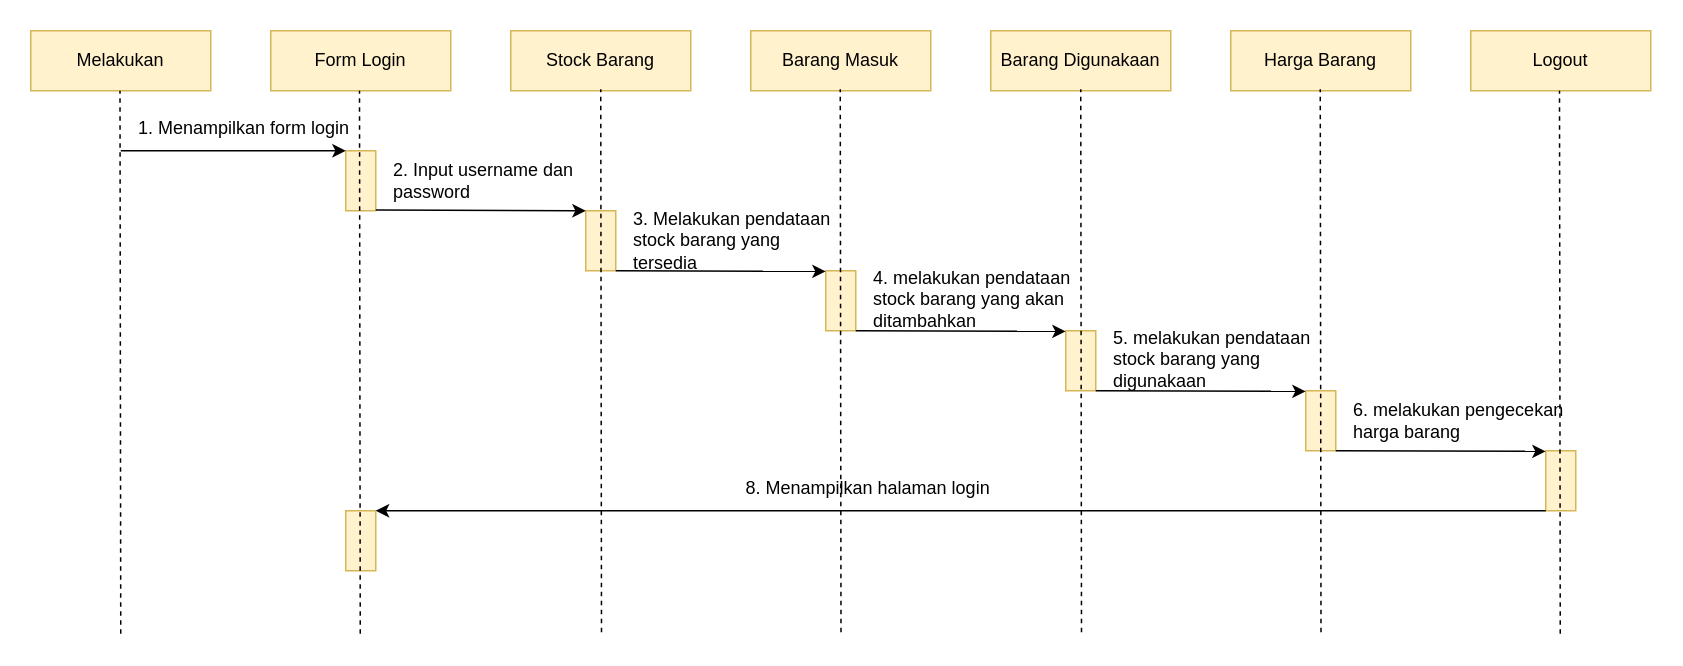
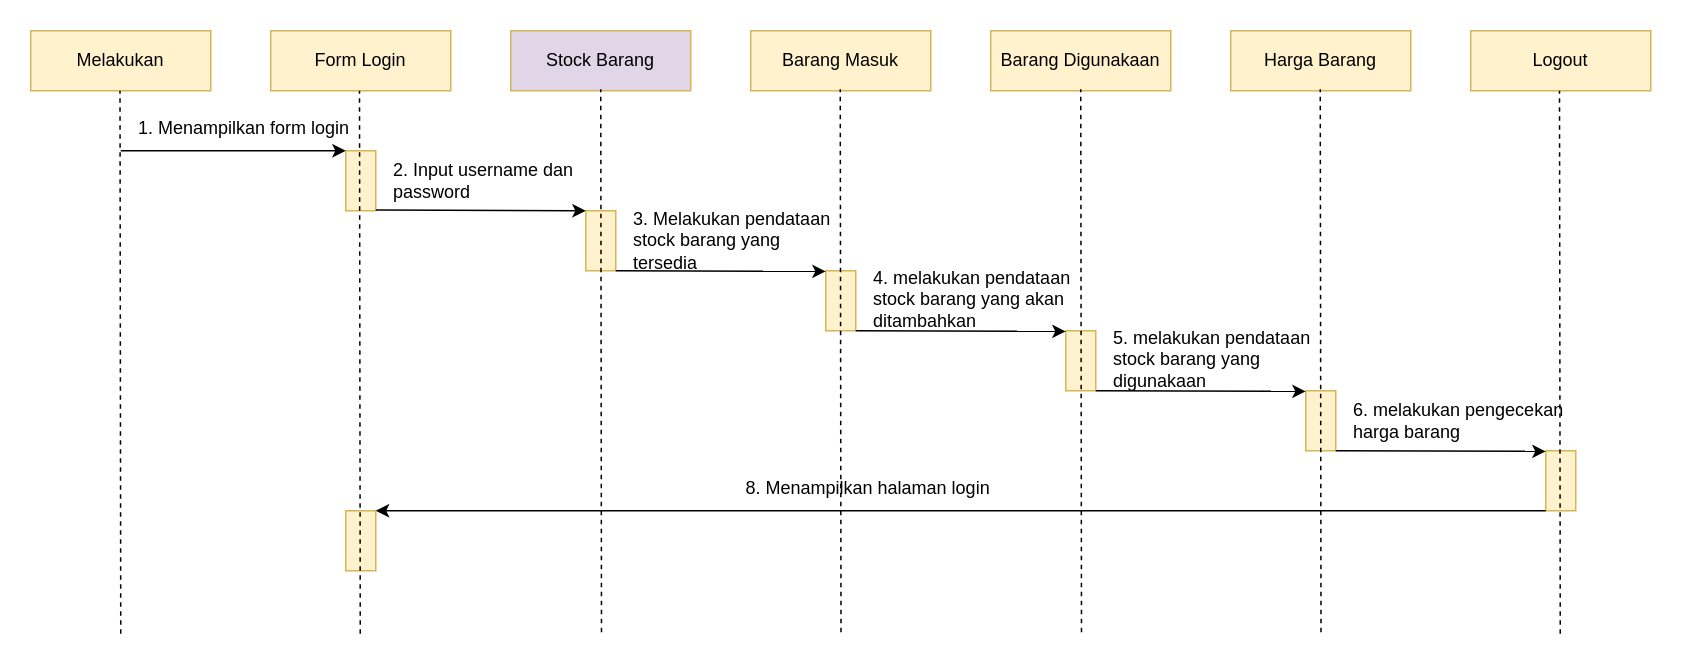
node "Stock Barang": fillcolor #fff2cc -> #e1d5e7
